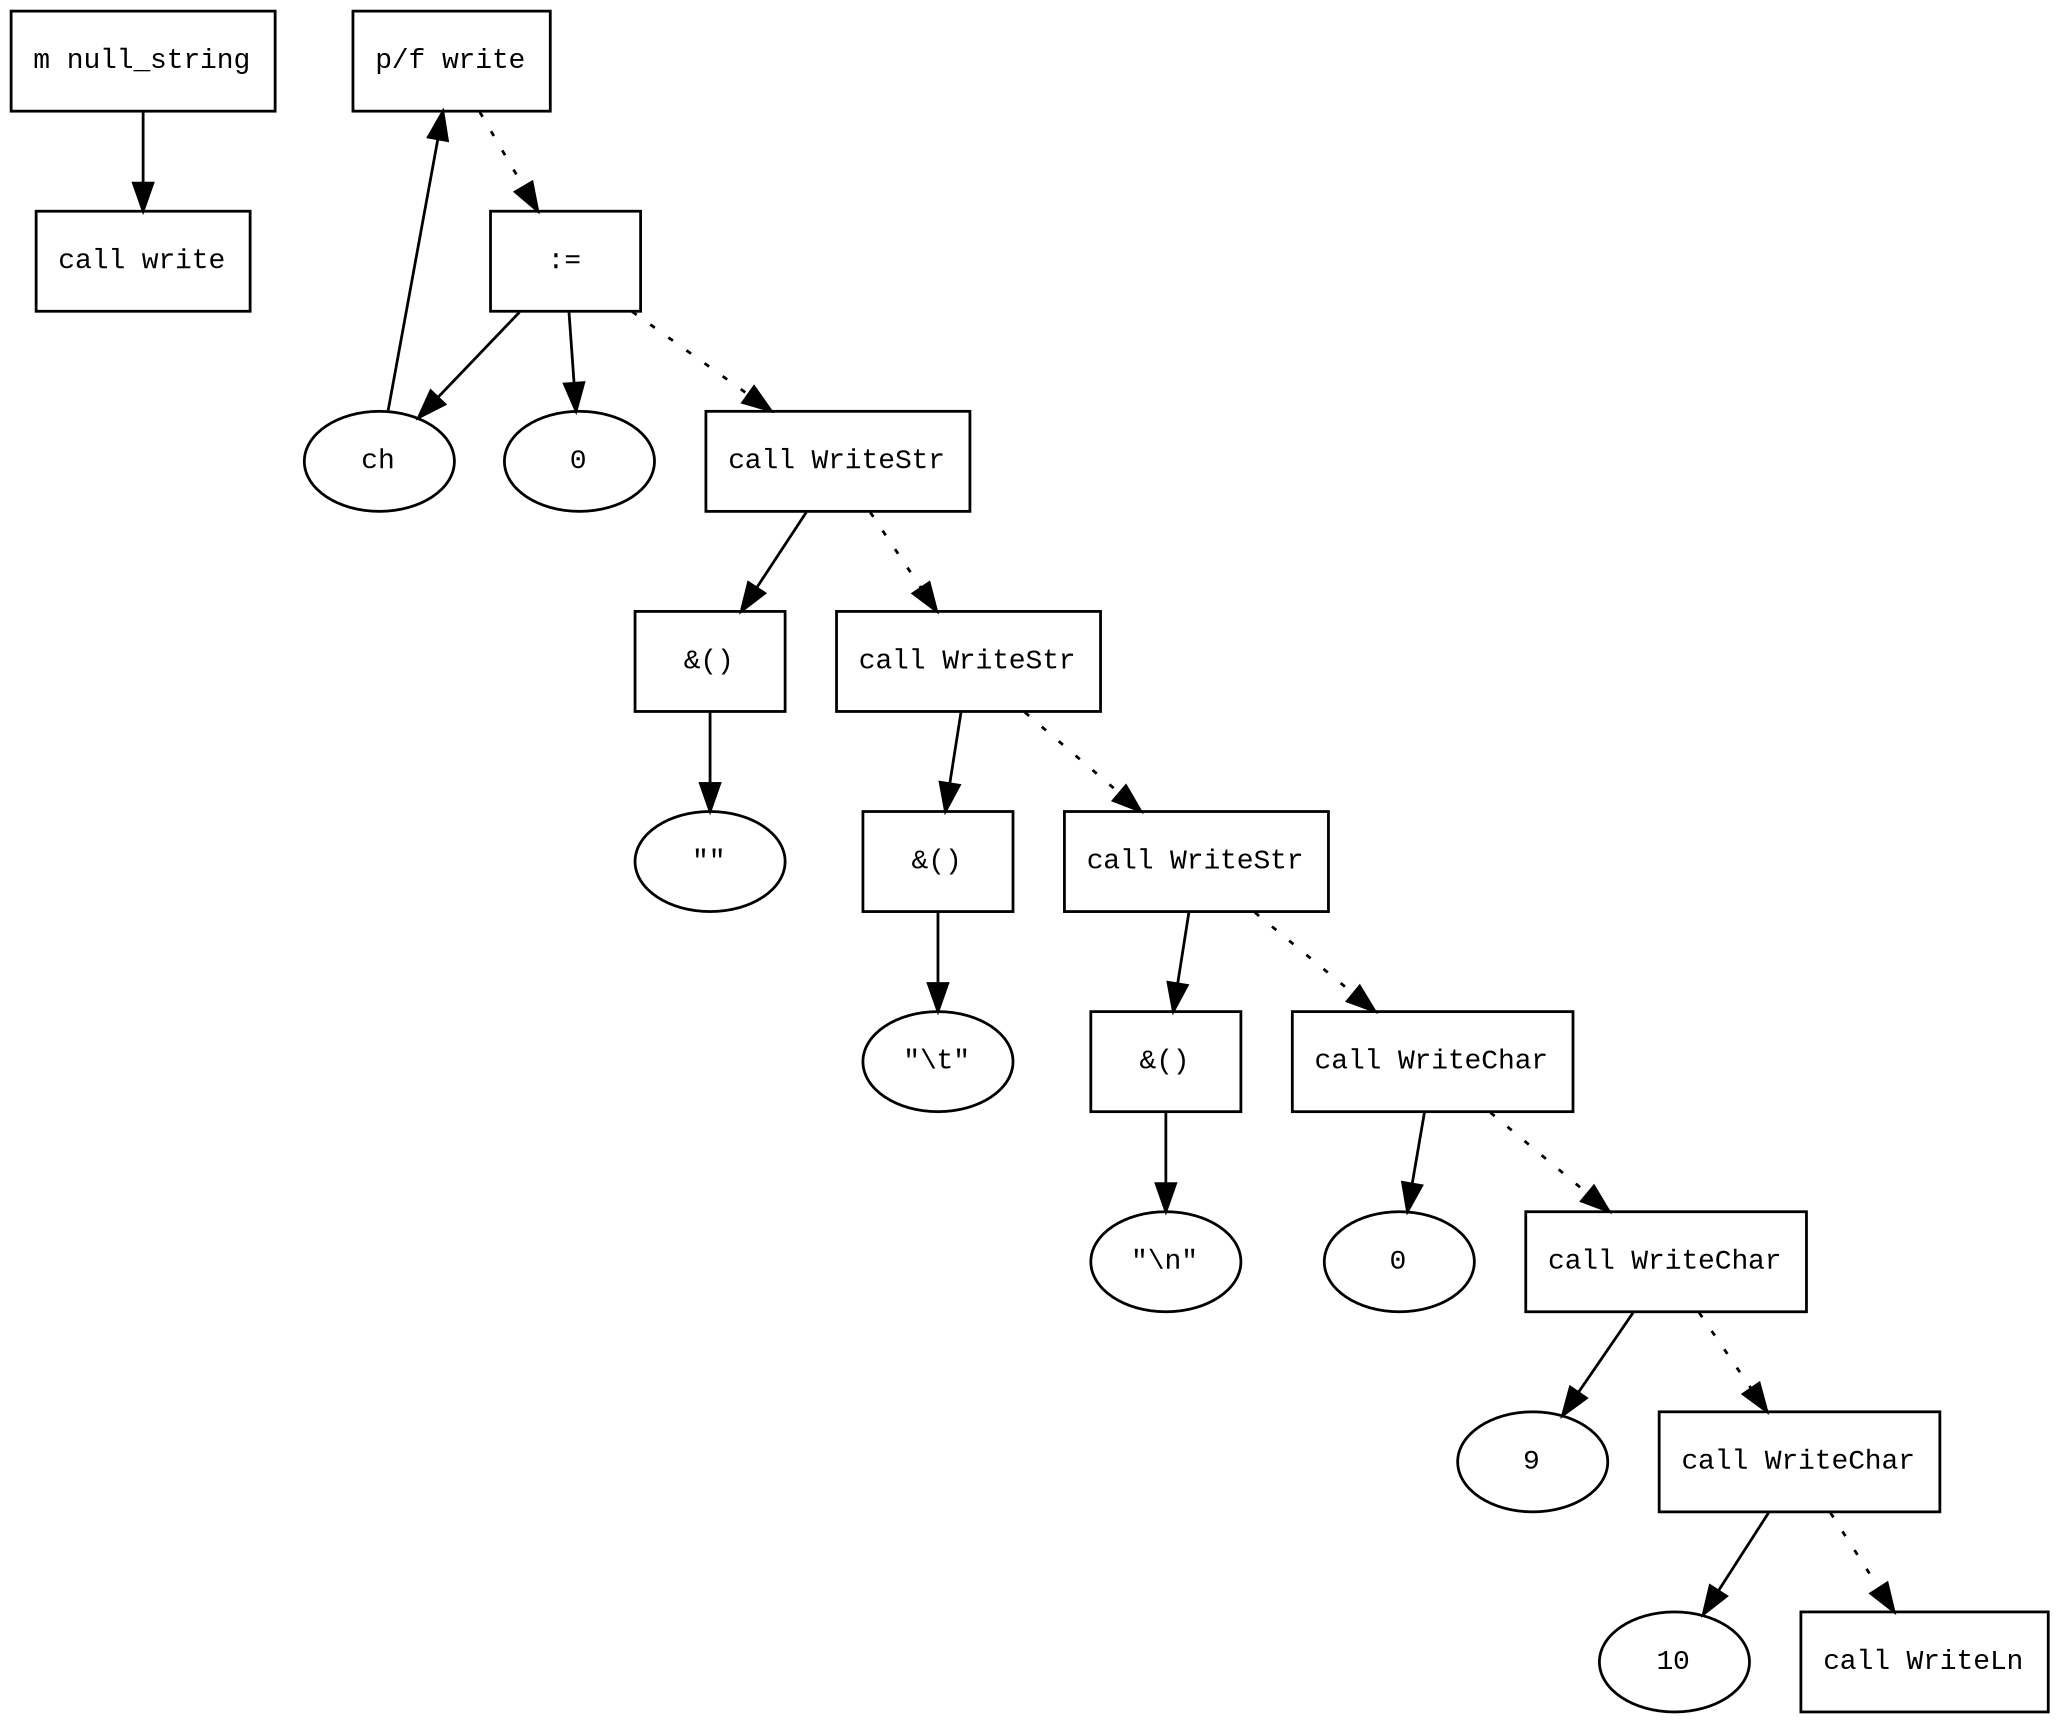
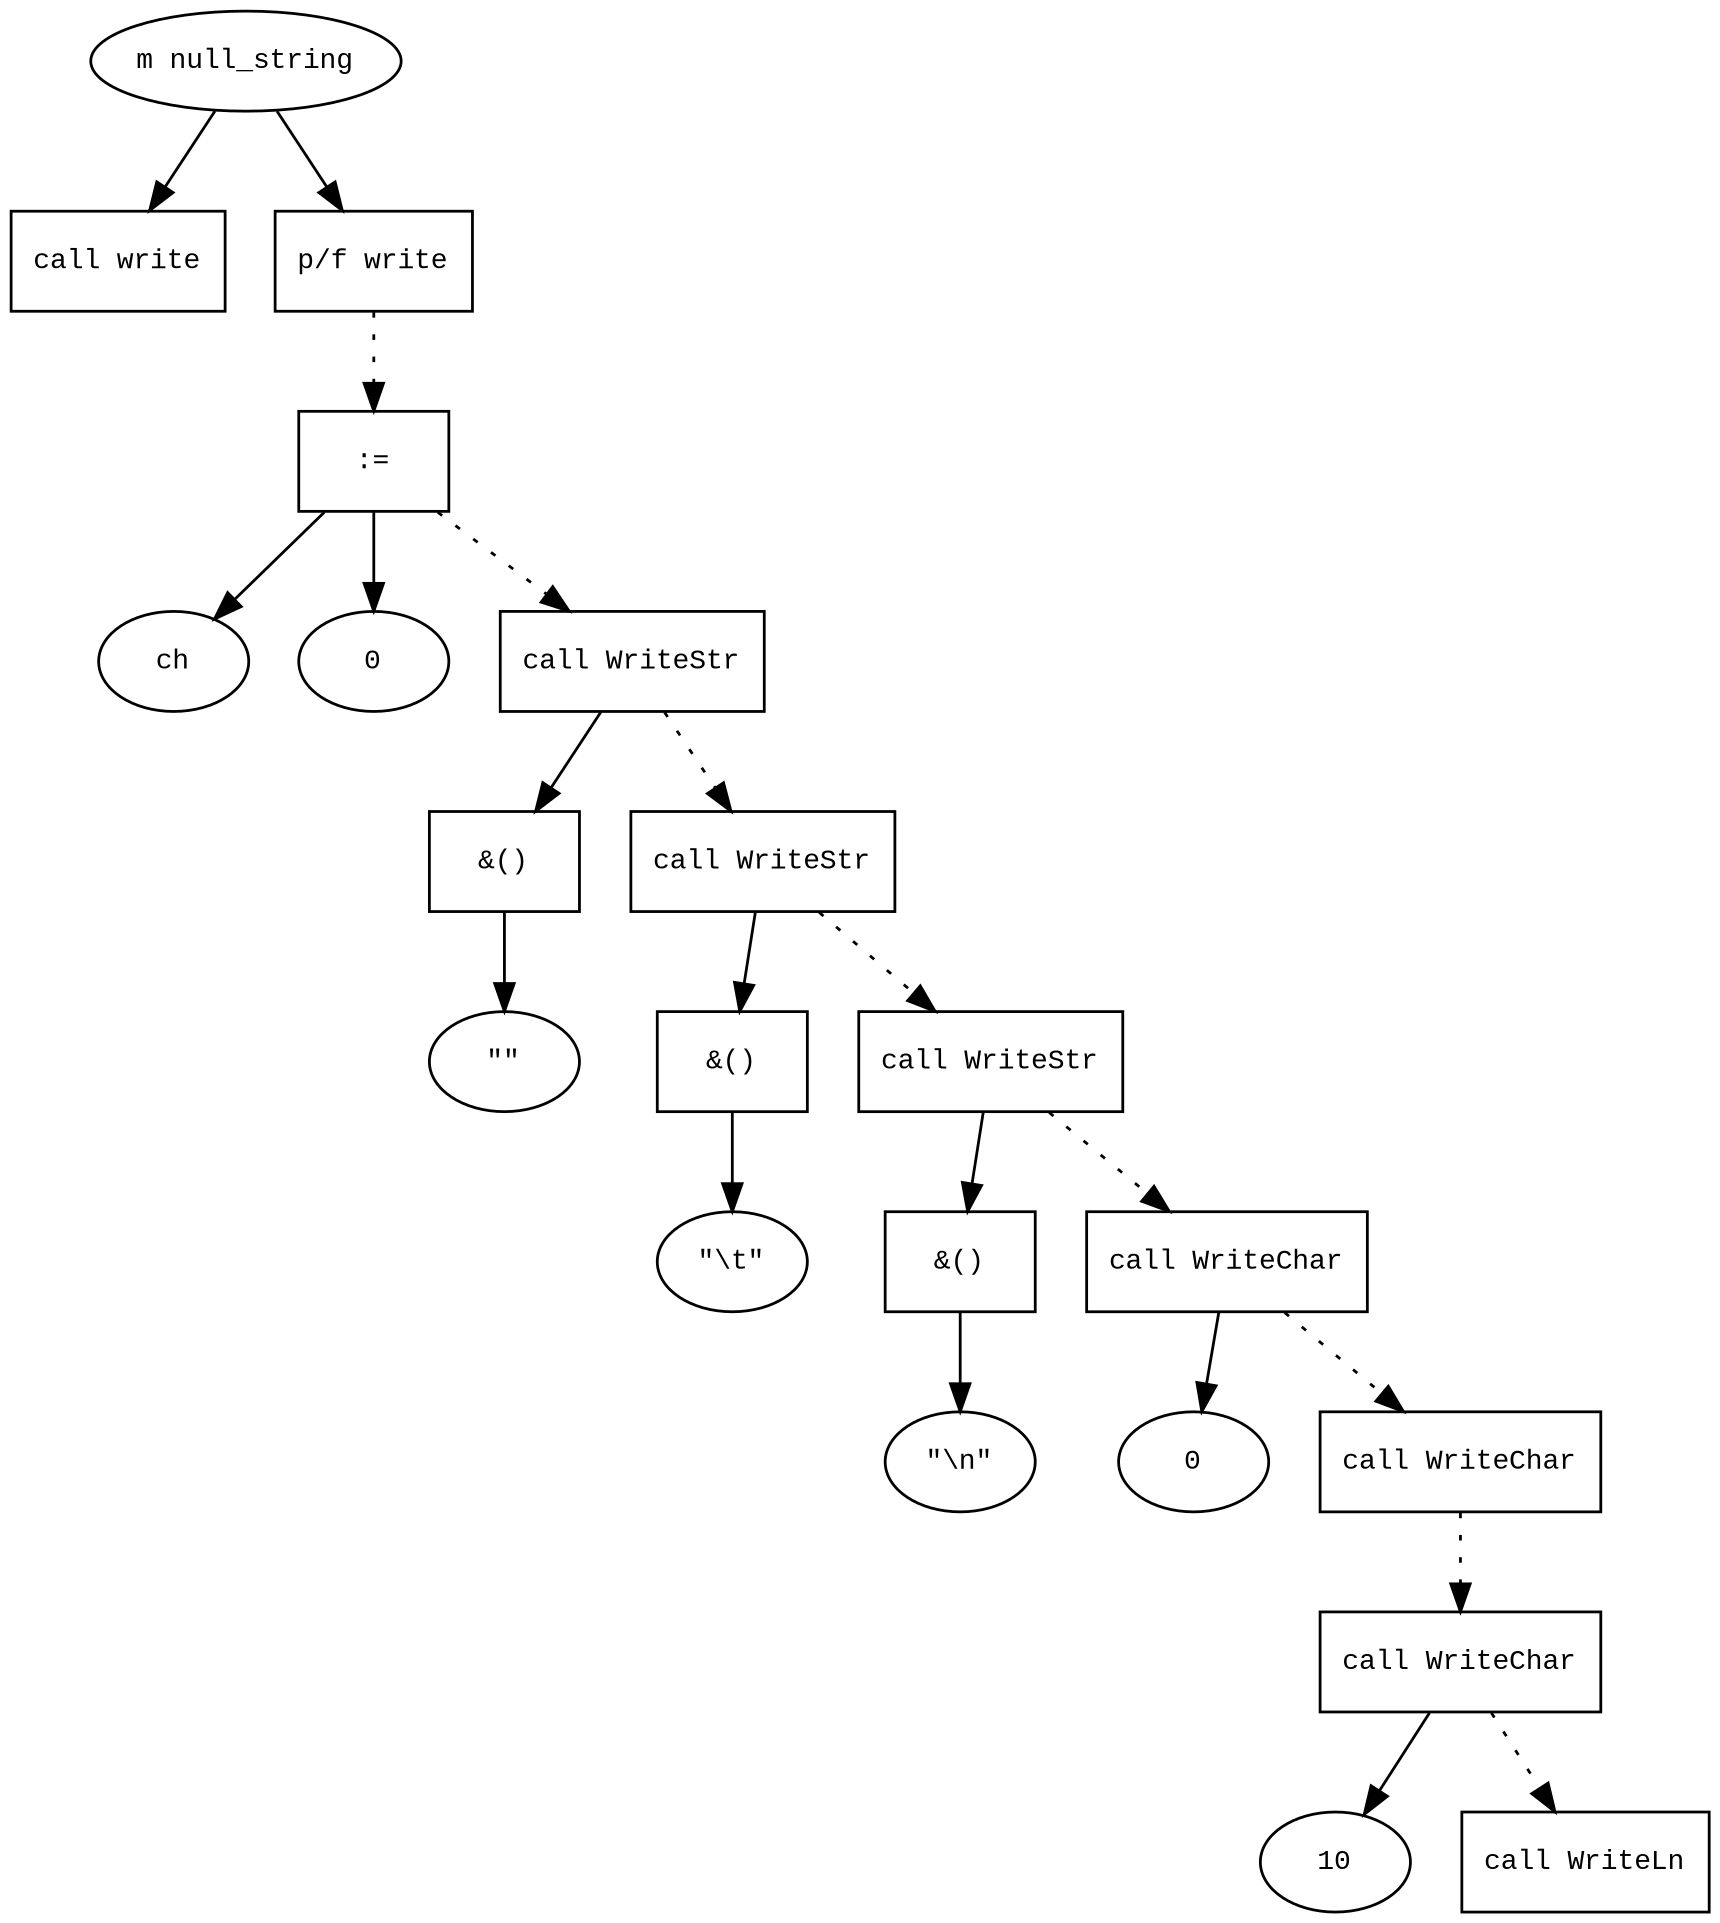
node "m null_string": shape box -> ellipse
edge "ch" -> "p/f write": now "m null_string" -> "p/f write"
node "9": removed
